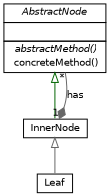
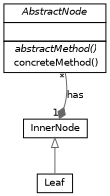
edge "InnerNode" -> "AbstractNode": removed
